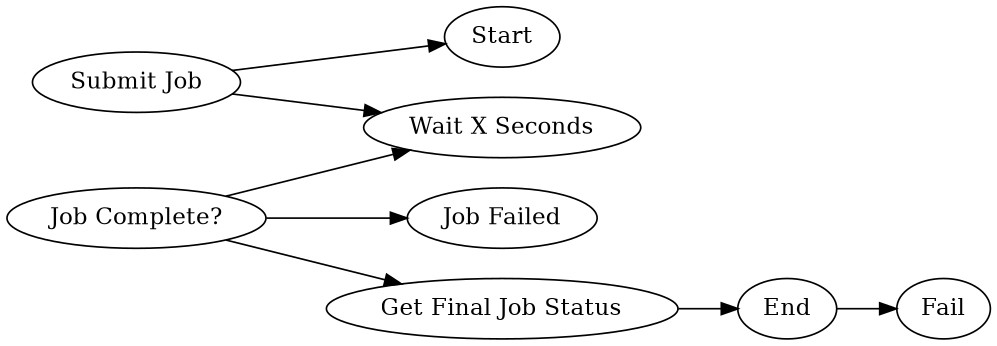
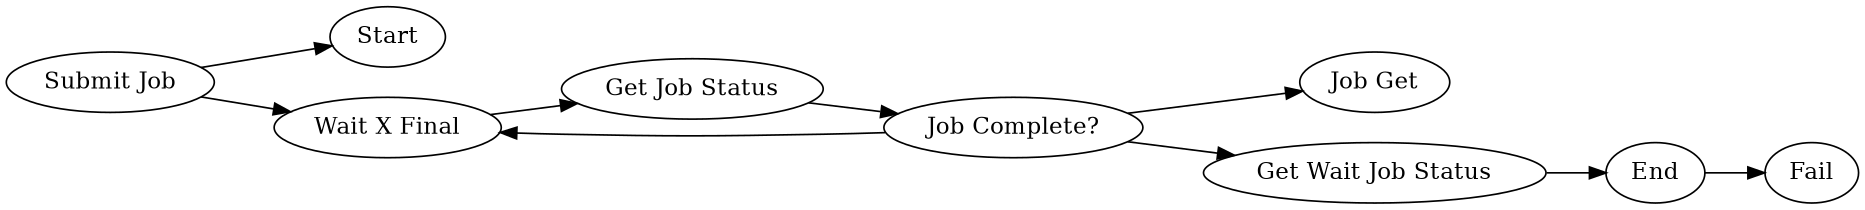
node "Get Job Status": added
node "Wait X Seconds": label "Wait X Seconds" -> "Wait X Final"
node "Job Failed": label "Job Failed" -> "Job Get"
node "Get Final Job Status": label "Get Final Job Status" -> "Get Wait Job Status"
